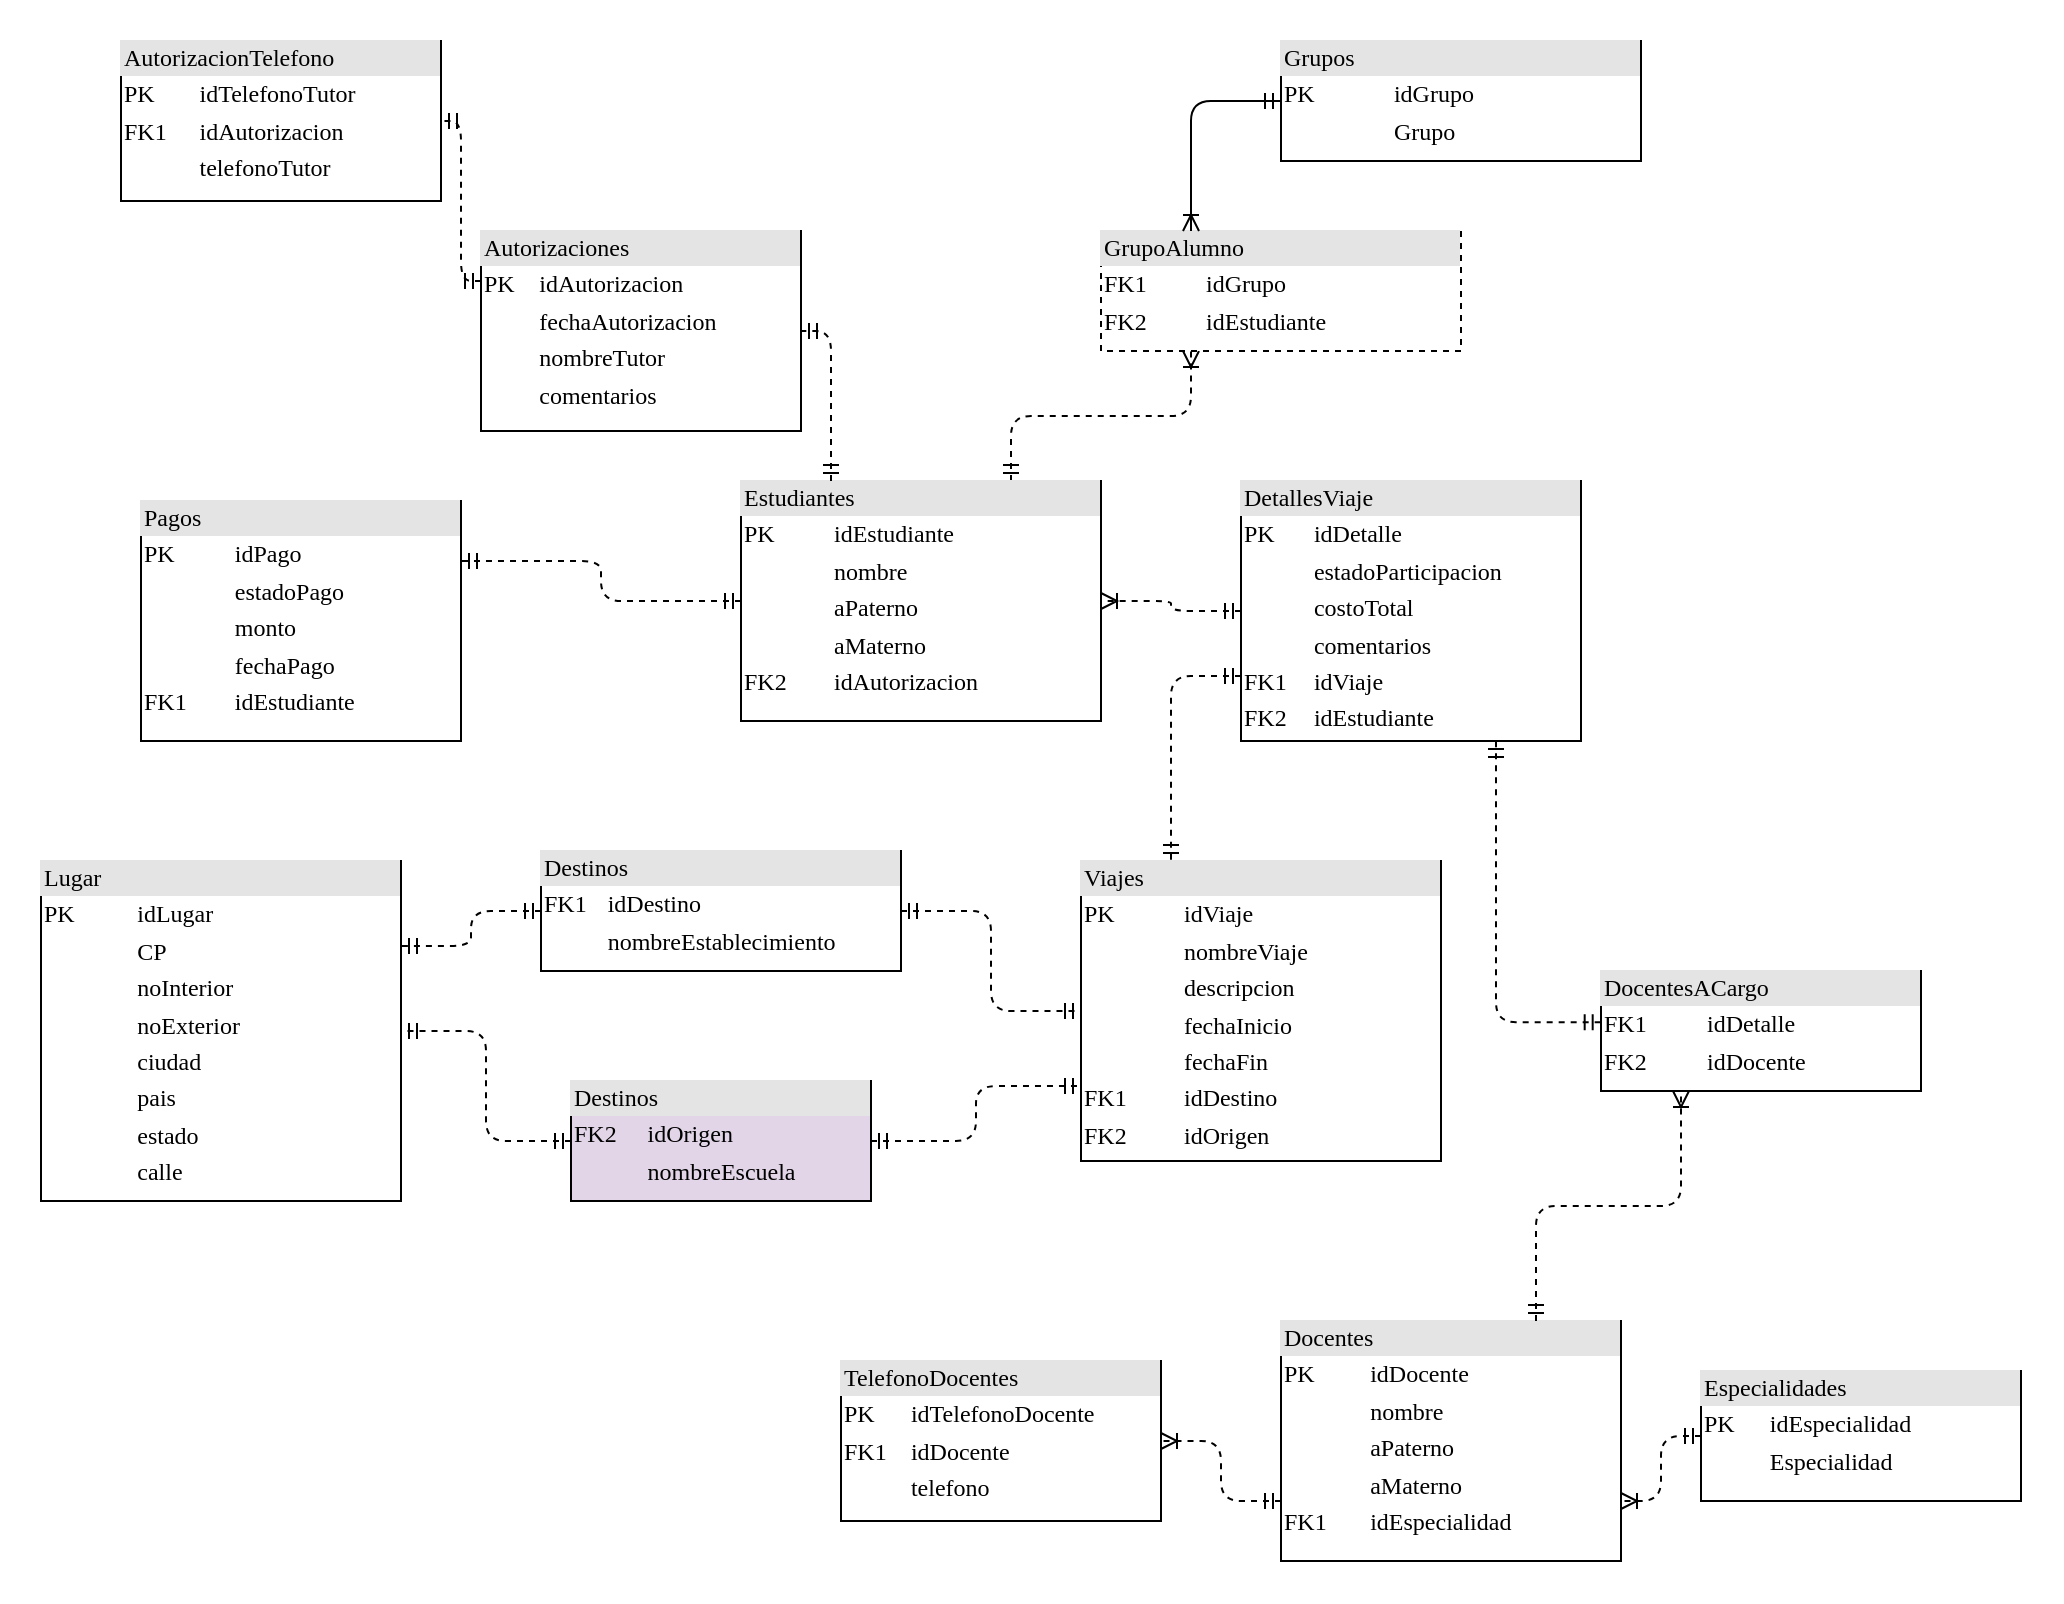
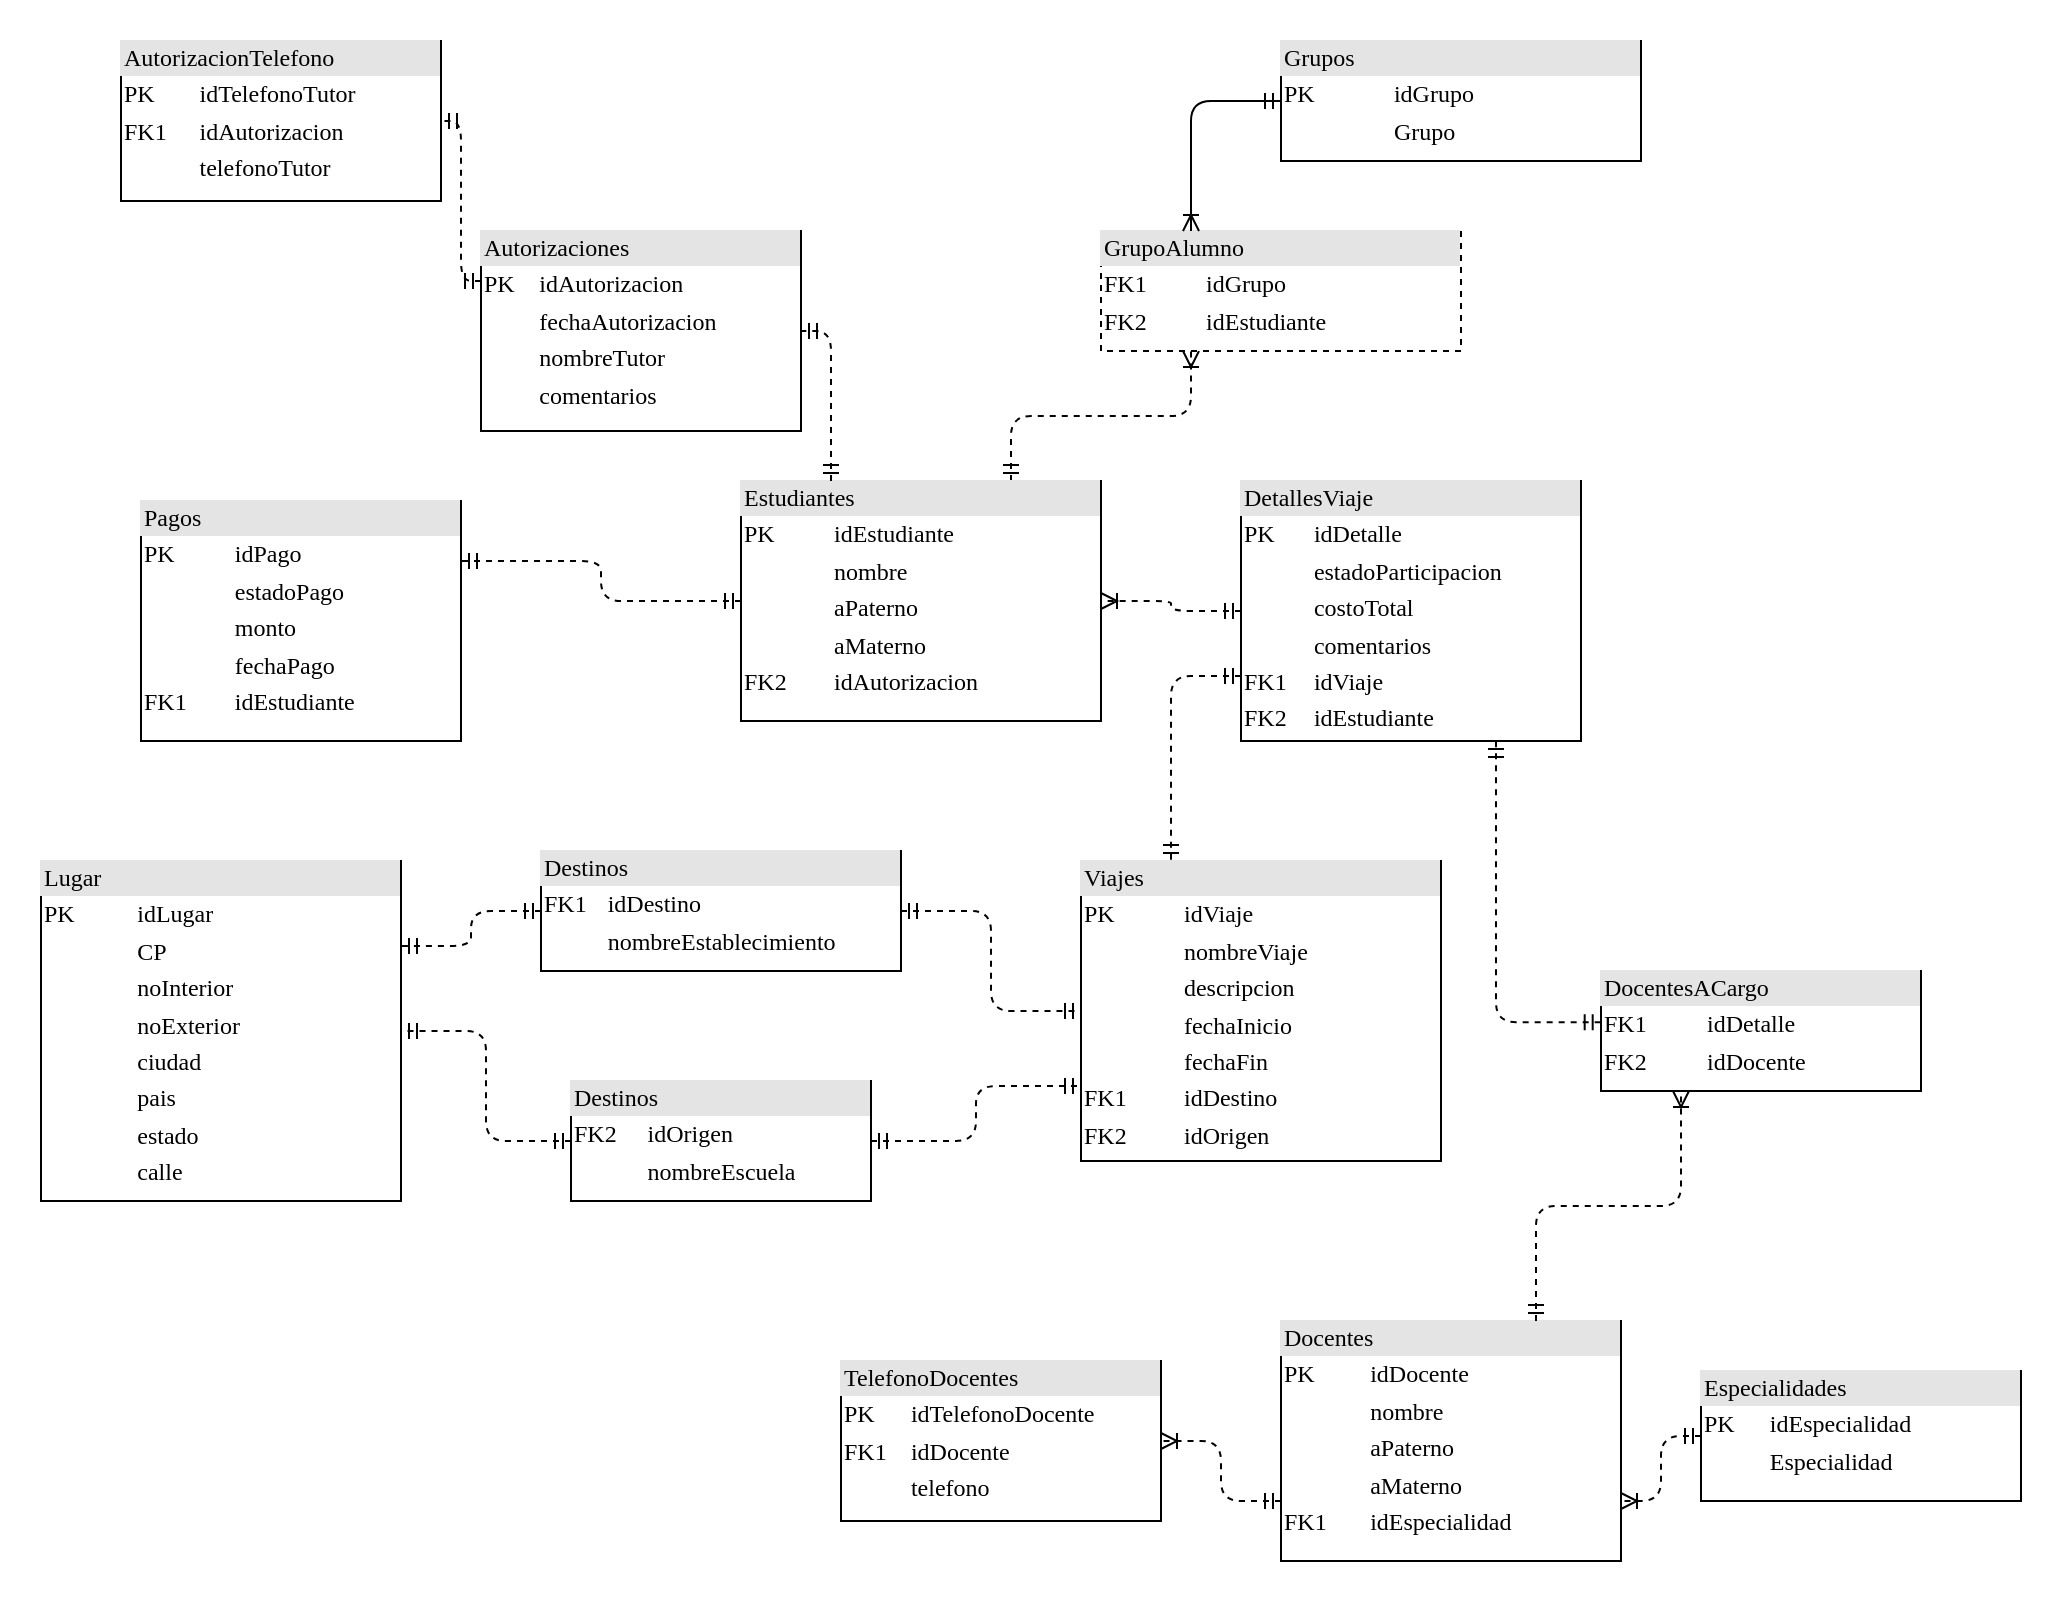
node "Destinos FK2 idOrigen nombreEscuela": fillcolor #e1d5e7 -> #ffffff
